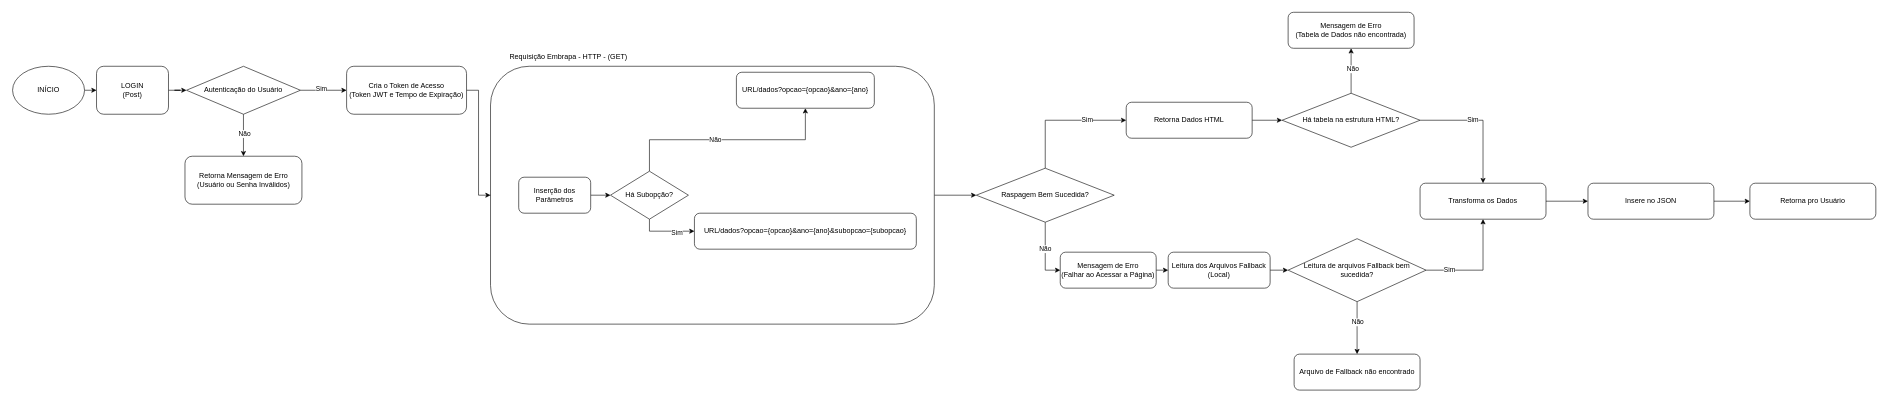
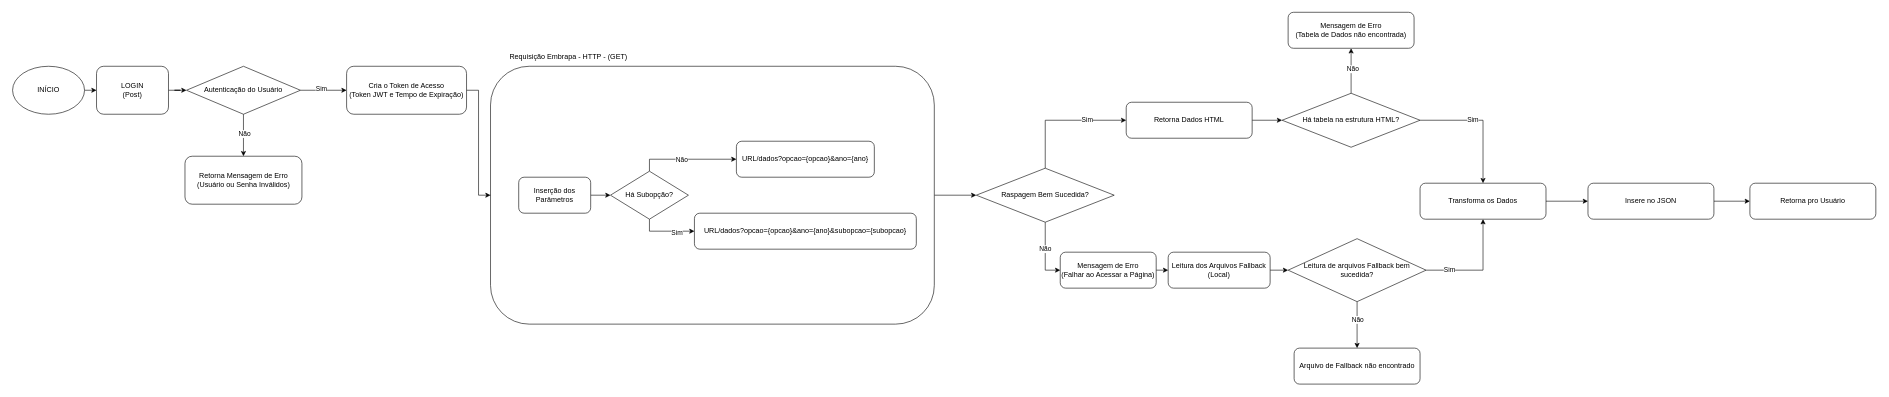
node "URL/dados?opcao={opcao}&ano={ano}": moved (806, 90) -> (806, 159)
node "Arquivo de Fallback não encontrado": moved (1358, 372) -> (1358, 366)
